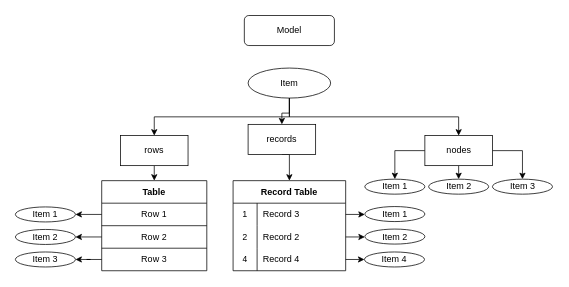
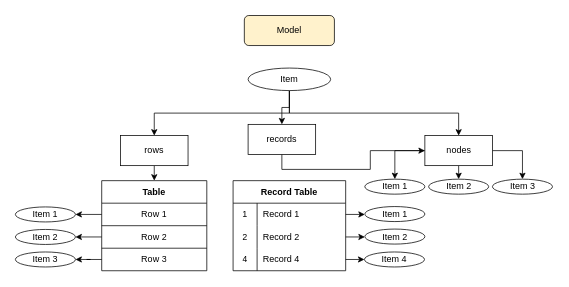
node "Model": fillcolor #ffffff -> #fff2cc
node "Item": size 83x30 -> 83x23
edge "records" -> "Record Table": now "records" -> "nodes"
node "Record 3": label "Record 3" -> "Record 1"
